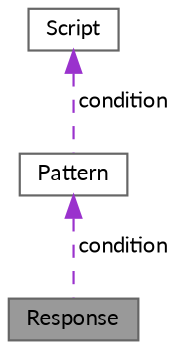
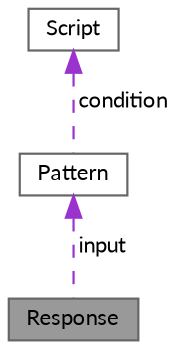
edge "Response" -> "Pattern": label " condition" -> " input"
